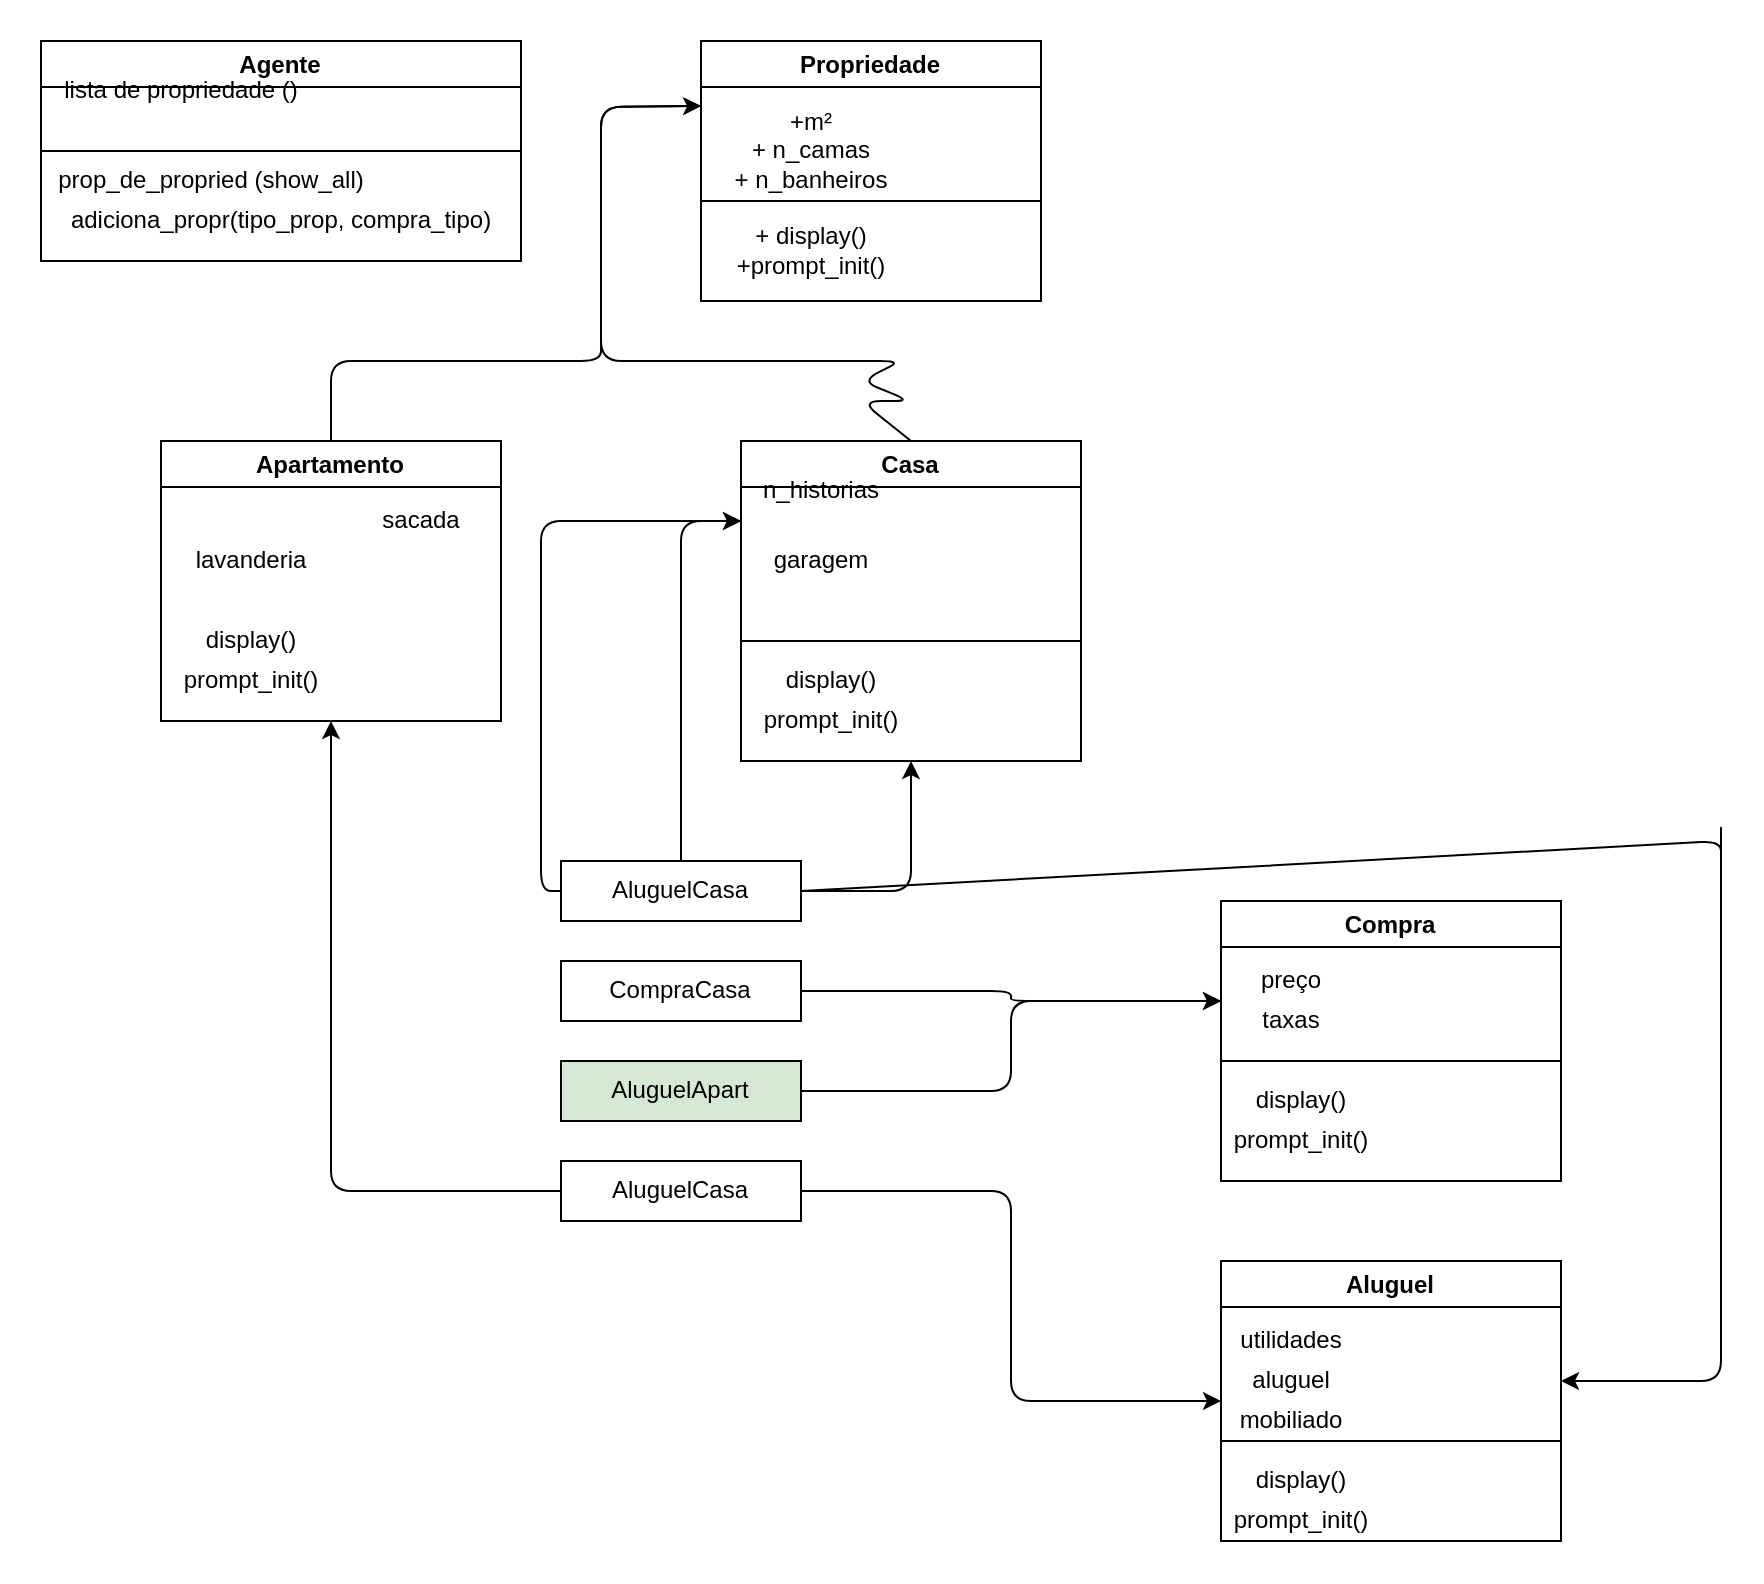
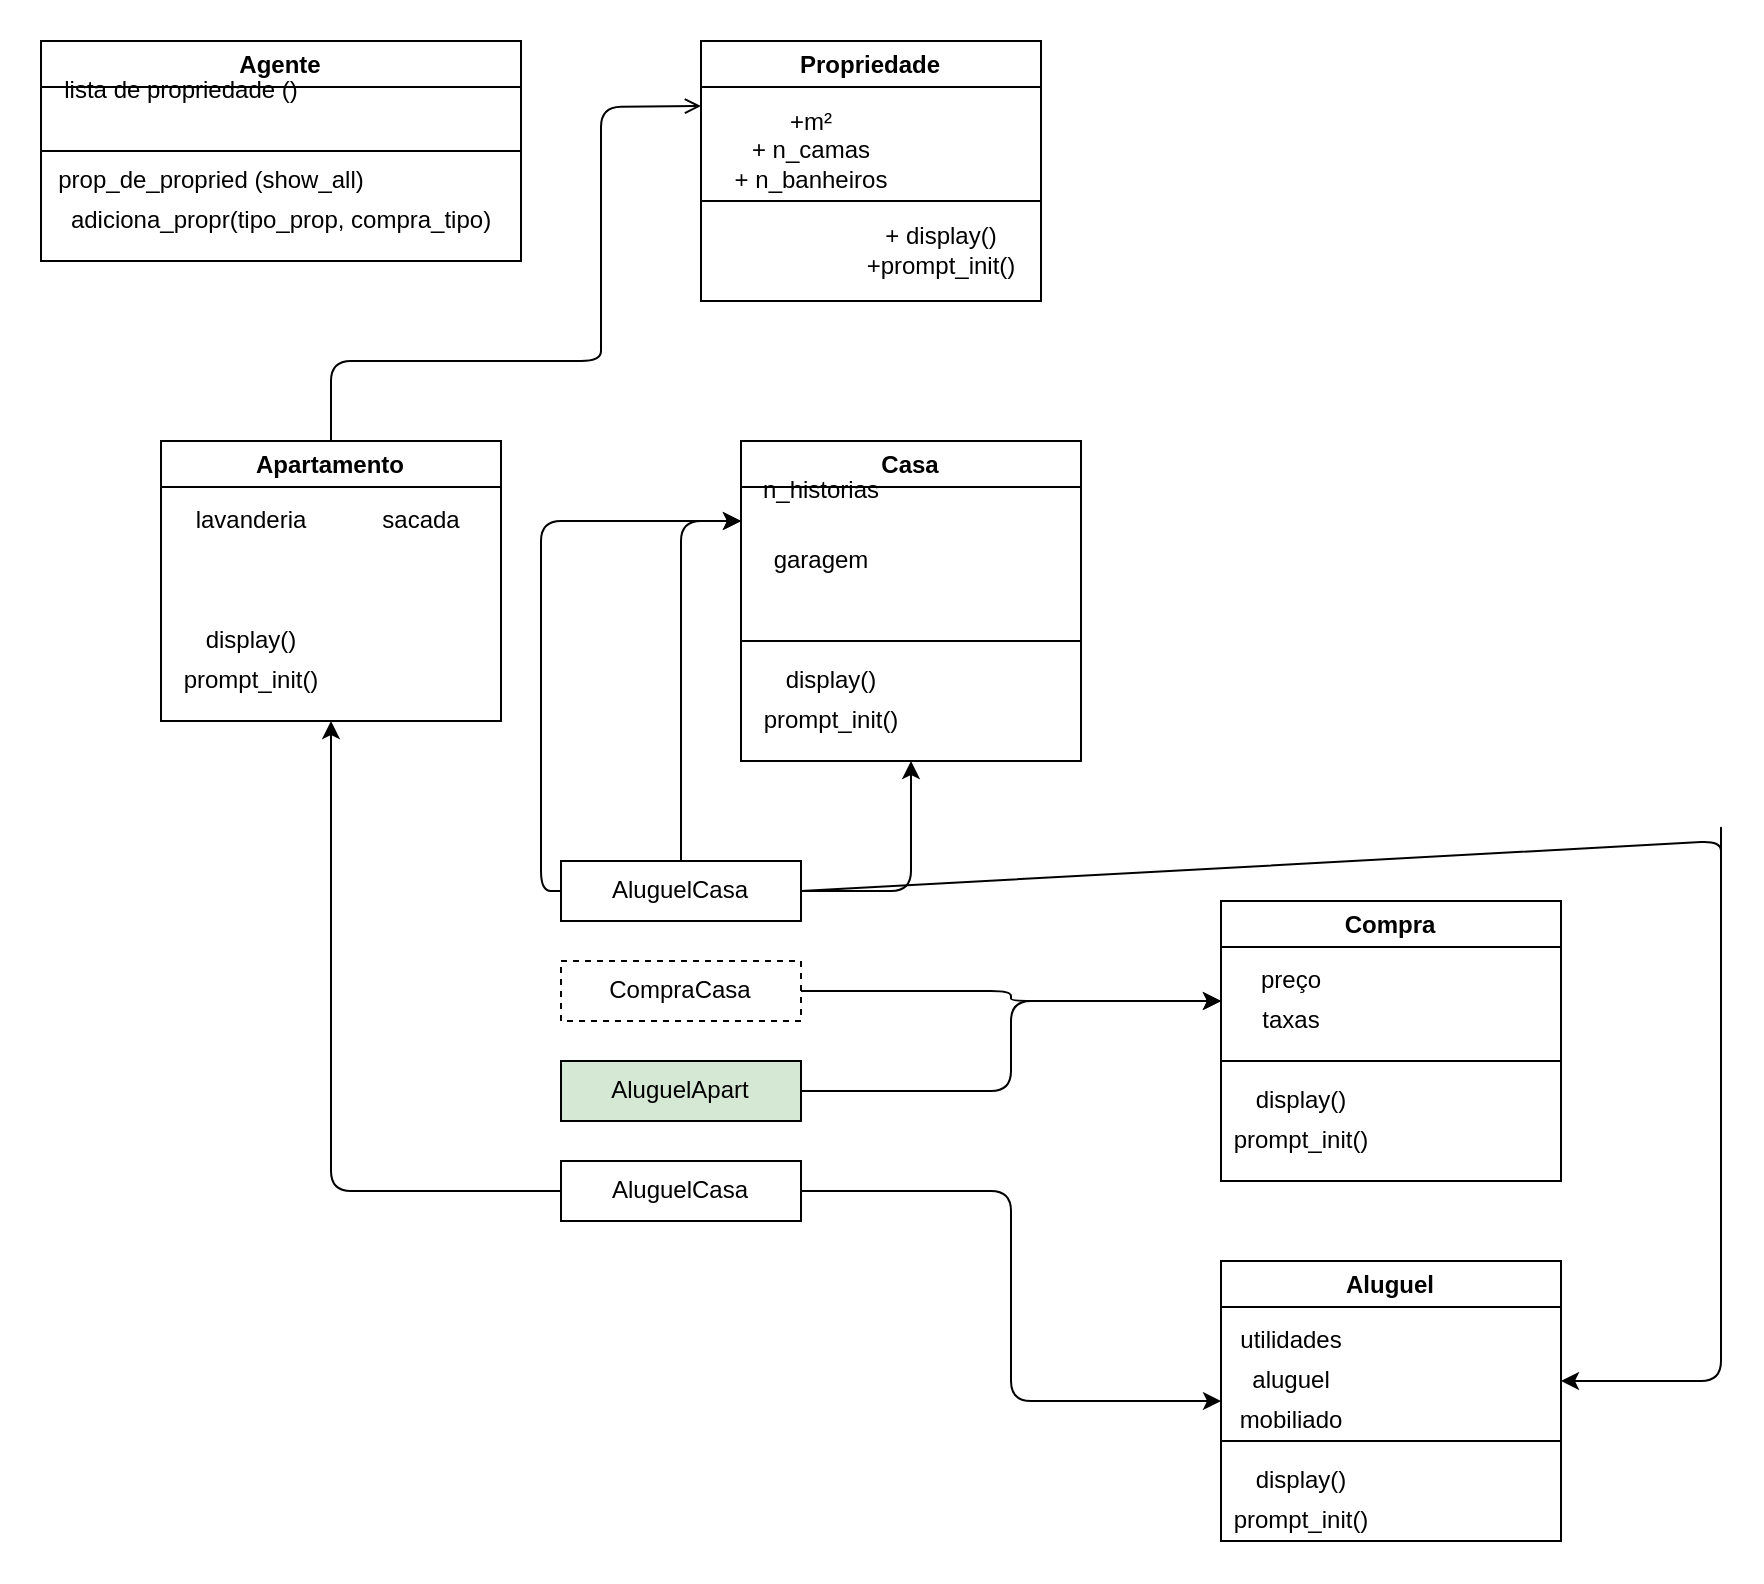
node "+ display() +prompt_init()": moved (811, 251) -> (941, 251)
edge "Casa" -> "Propriedade": removed
node "lavanderia": moved (251, 561) -> (251, 521)
node "CompraCasa": style solid -> dashed
